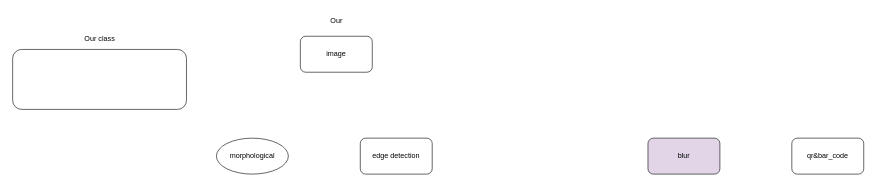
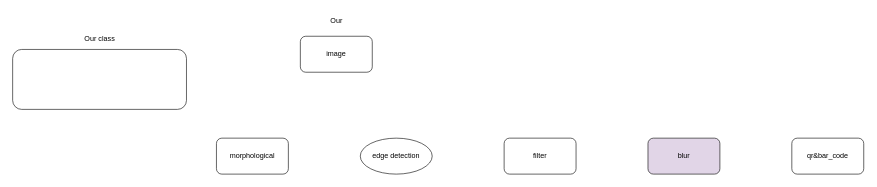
node "morphological": shape ellipse -> rounded rectangle
node "edge detection": shape rounded rectangle -> ellipse
node "filter": added
